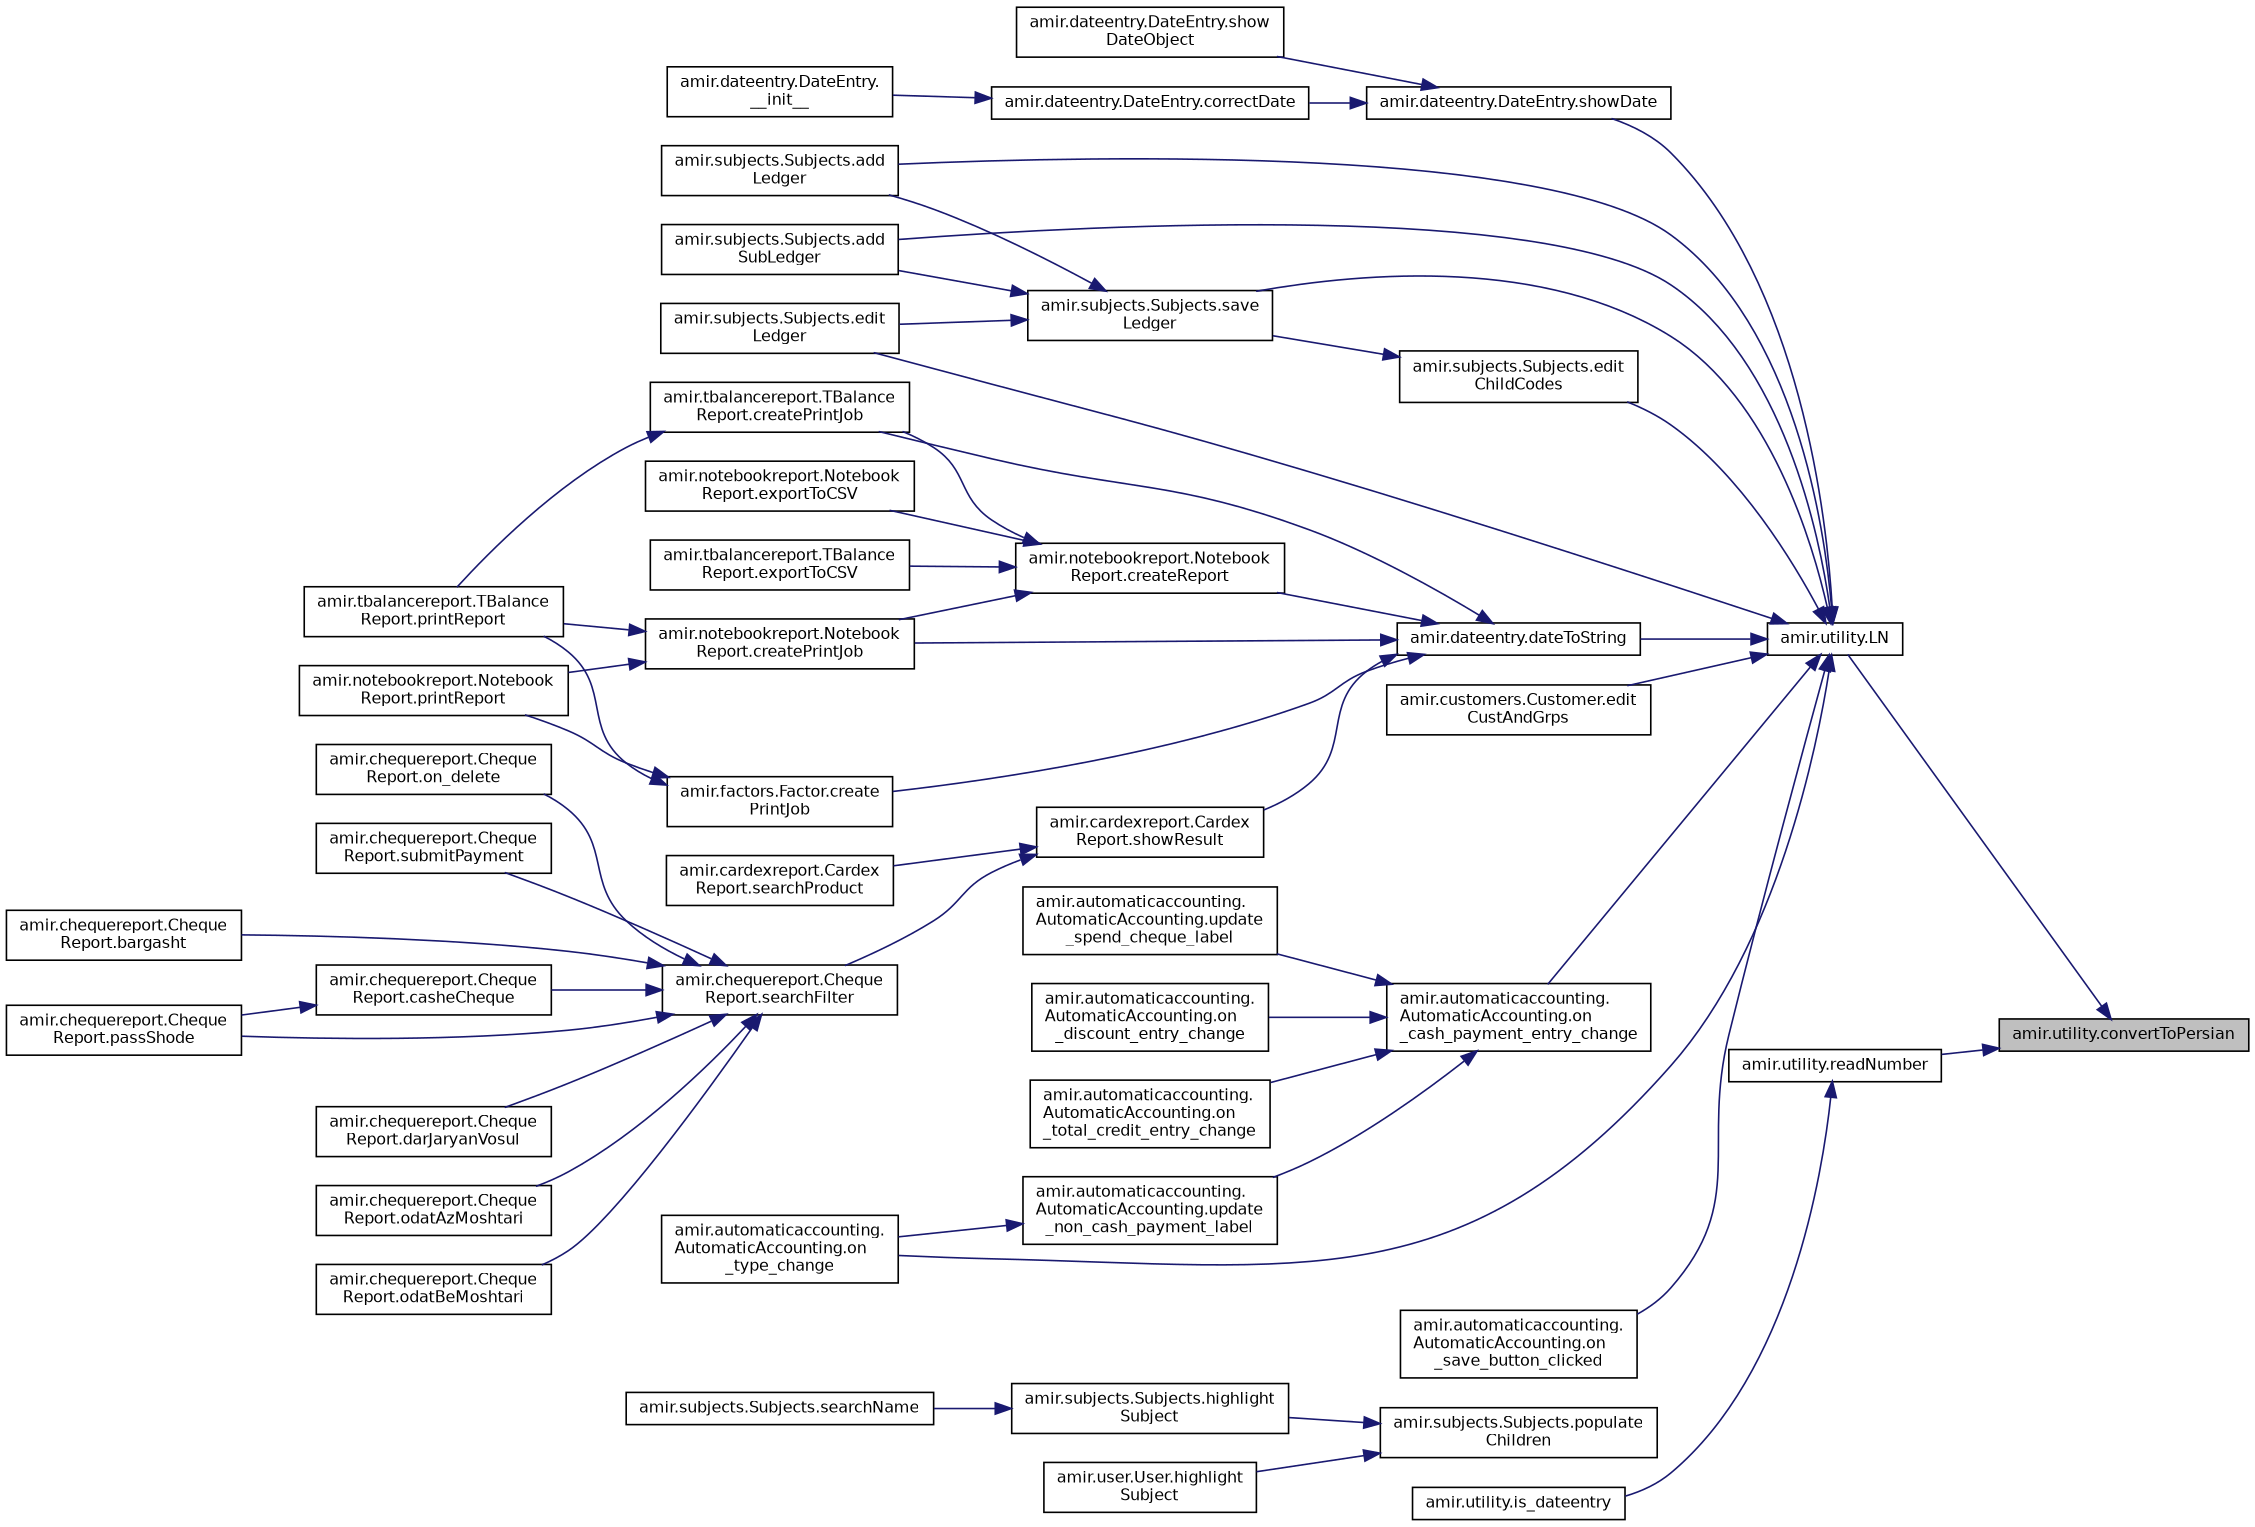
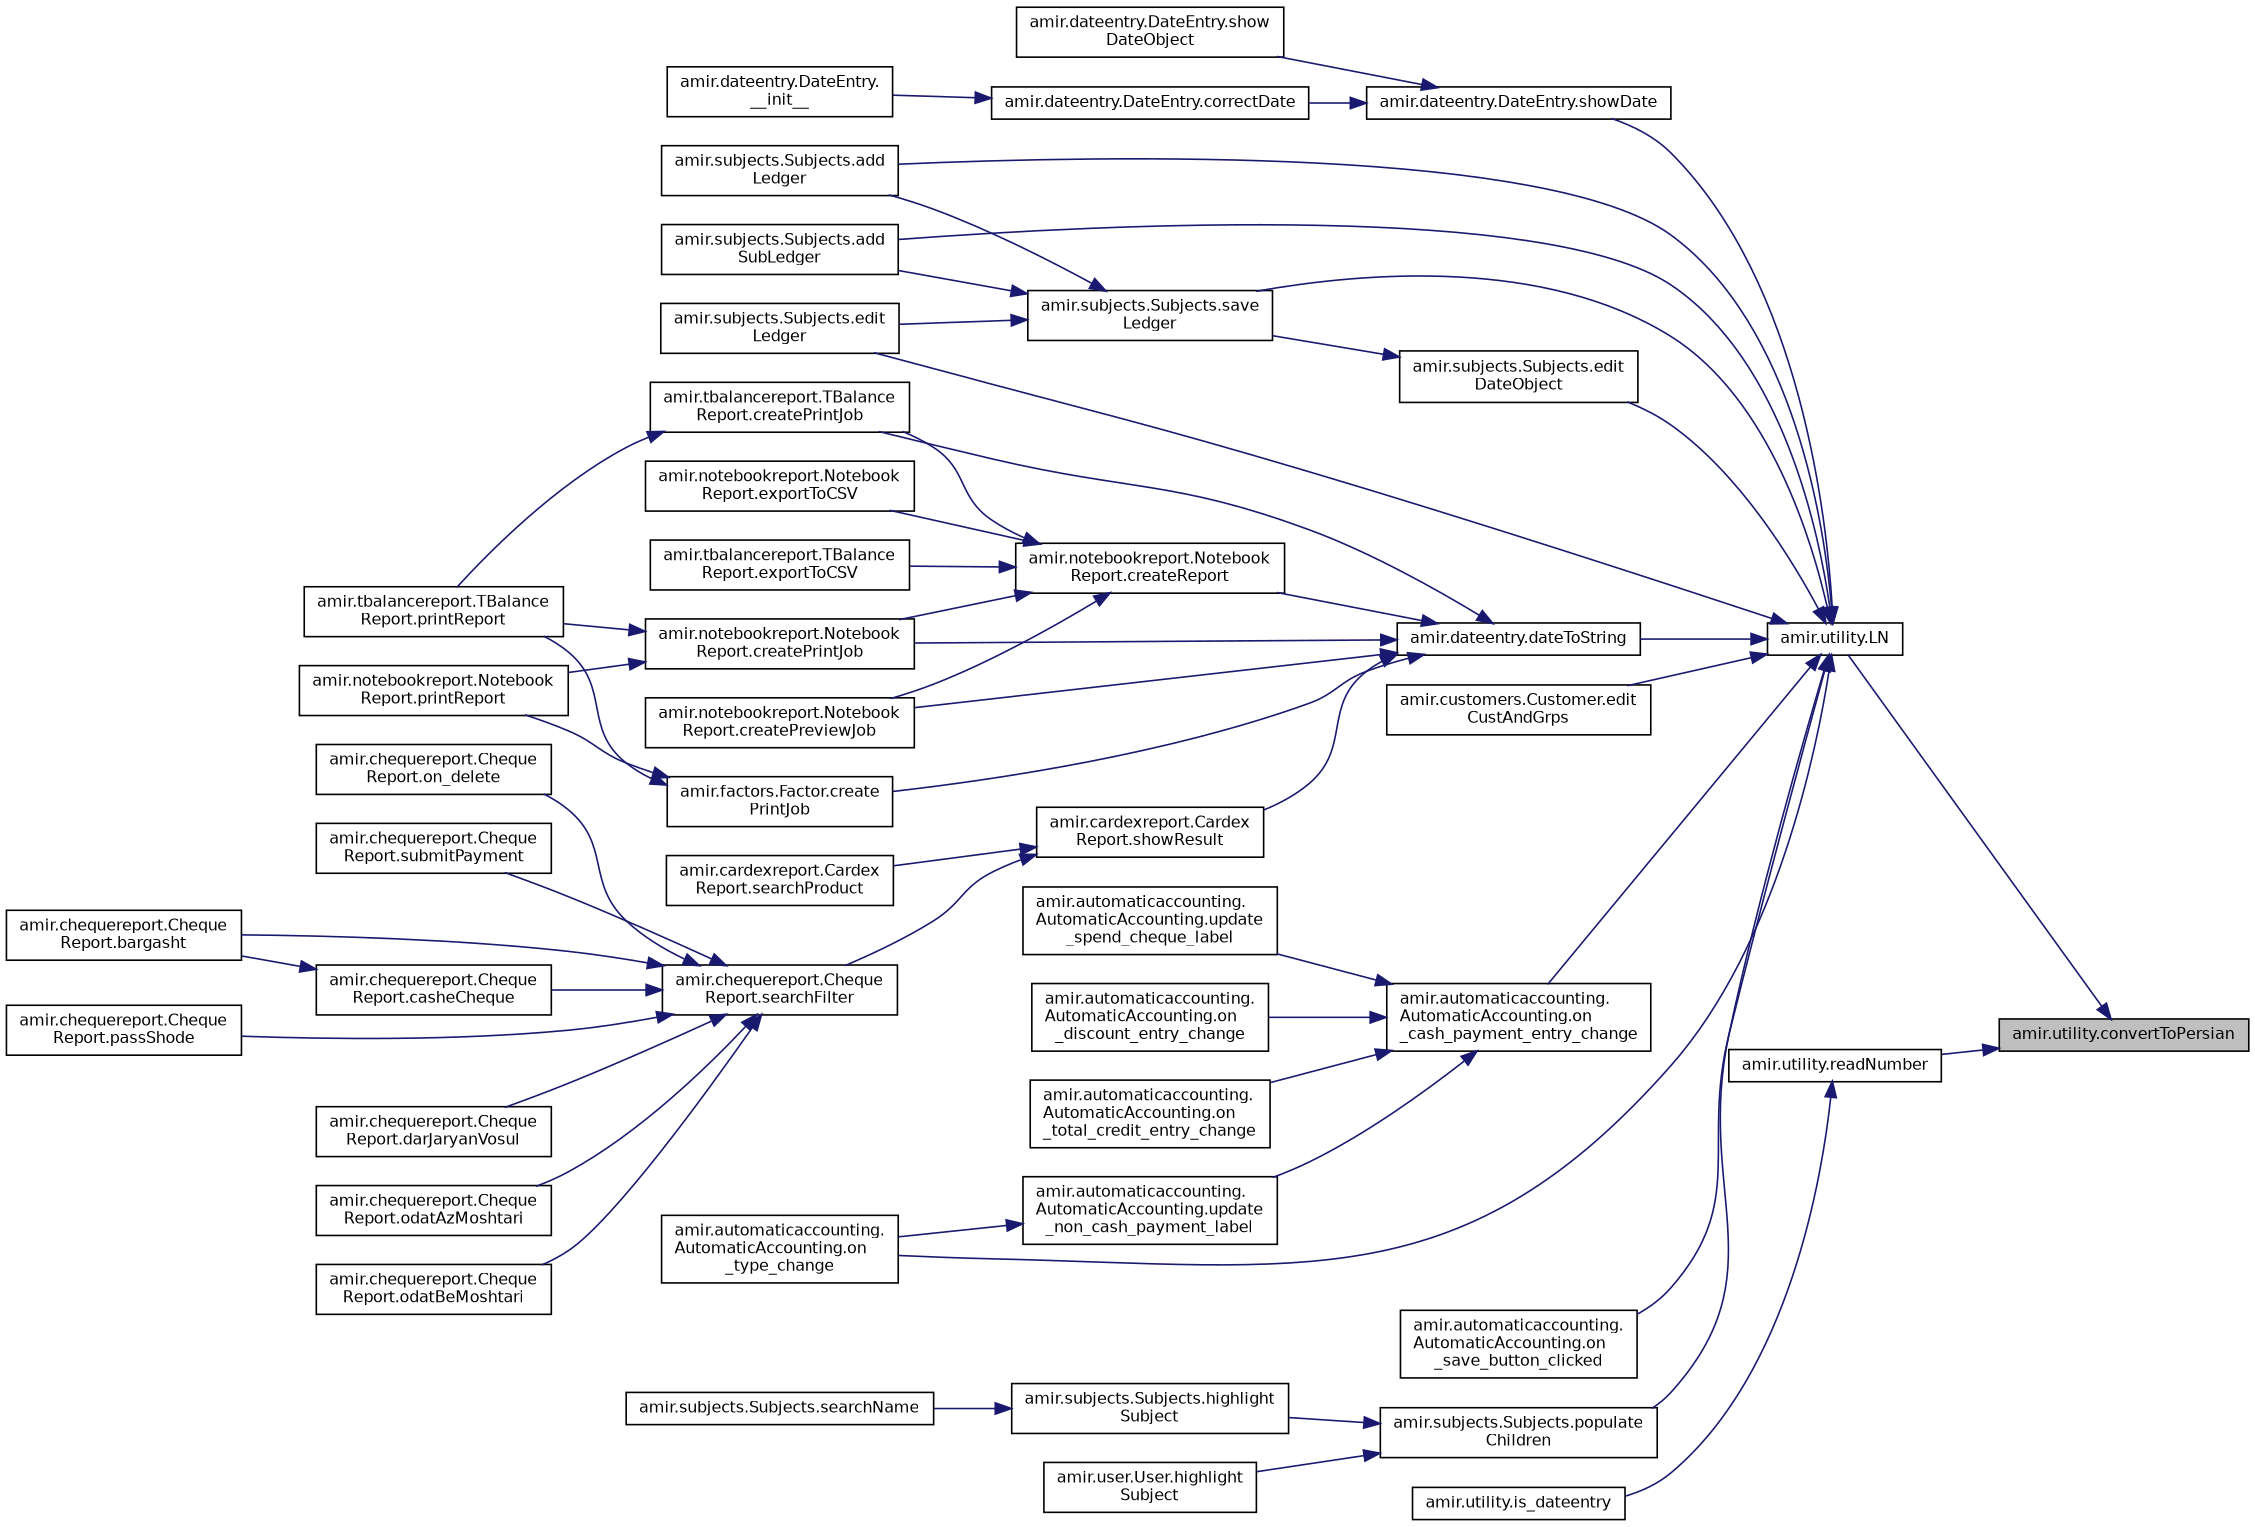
node "amir.subjects.Subjects.edit ChildCodes": label "amir.subjects.Subjects.edit ChildCodes" -> "amir.subjects.Subjects.edit DateObject"
node "amir.notebookreport.Notebook Report.createPreviewJob": added
edge "amir.chequereport.Cheque Report.passShode" -> "amir.chequereport.Cheque Report.casheCheque": now "amir.chequereport.Cheque Report.bargasht" -> "amir.chequereport.Cheque Report.casheCheque"
edge "amir.subjects.Subjects.populate Children" -> "amir.utility.LN": added
